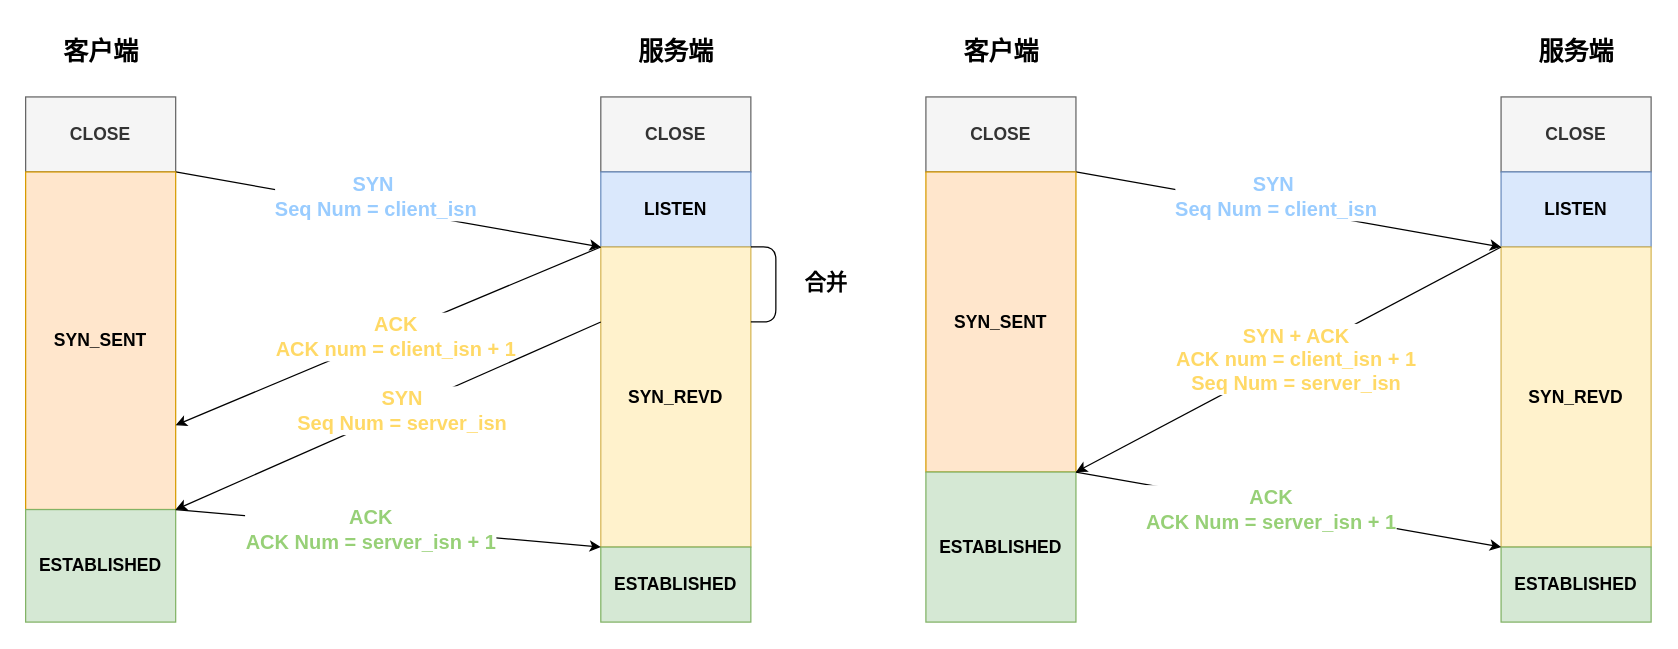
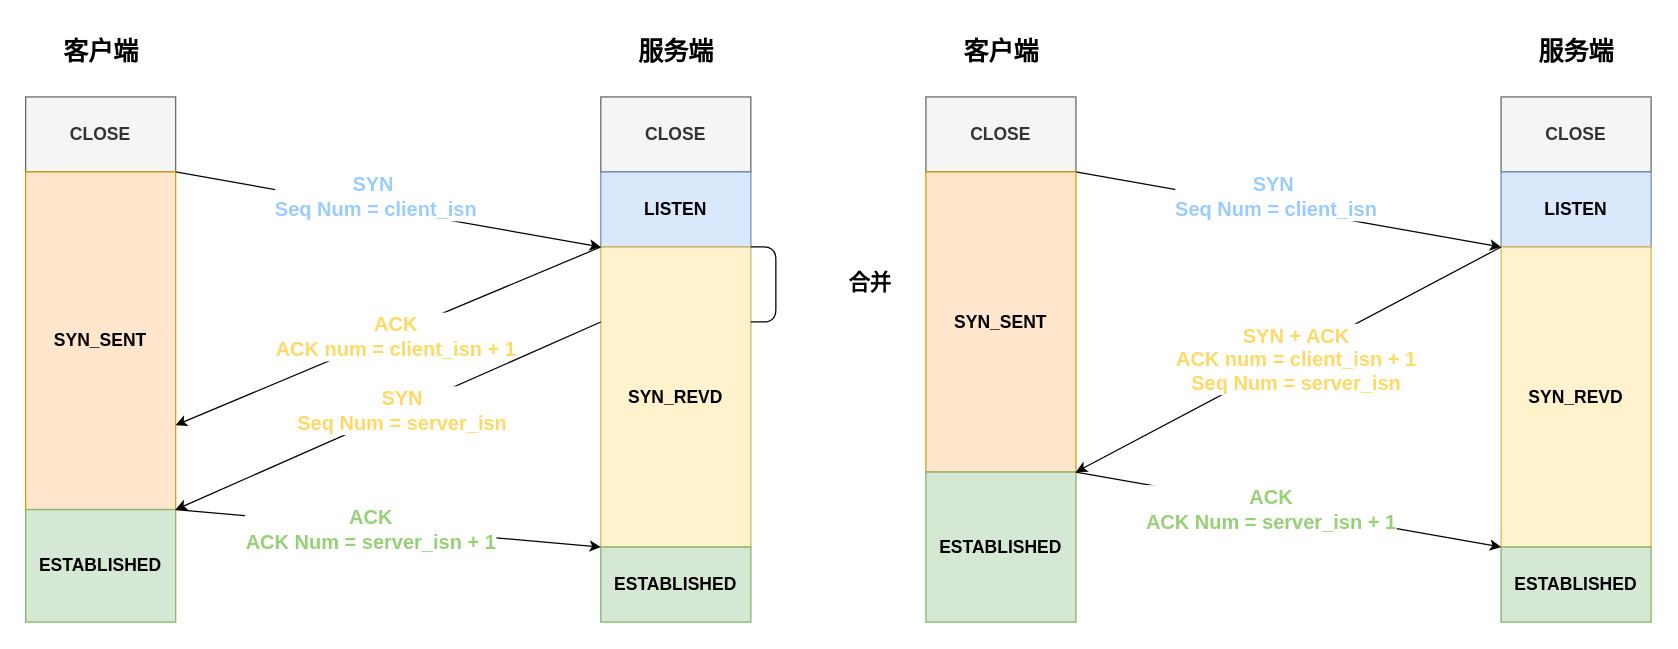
node "合并": moved (826, 284) -> (869, 284)
